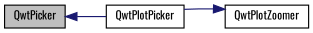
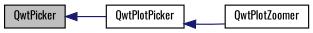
edge "QwtPlotPicker" -> "QwtPlotZoomer": reversed
